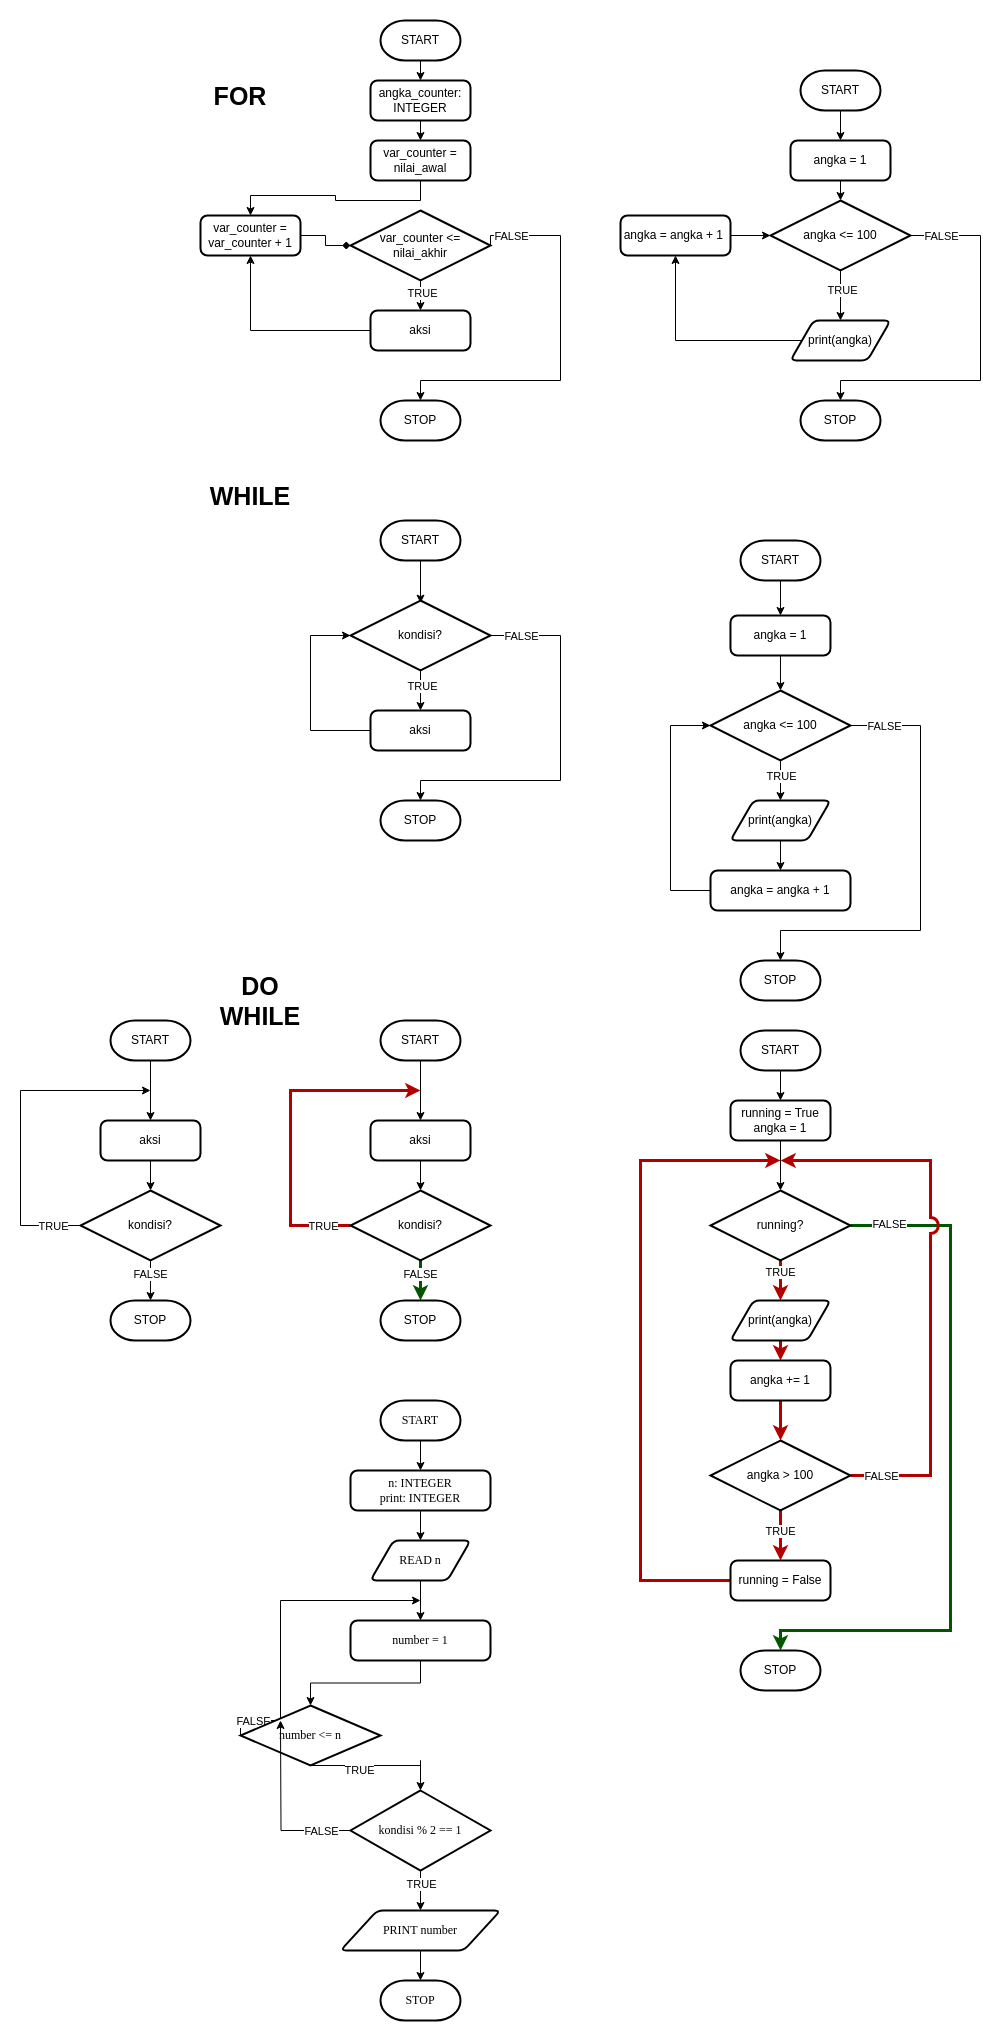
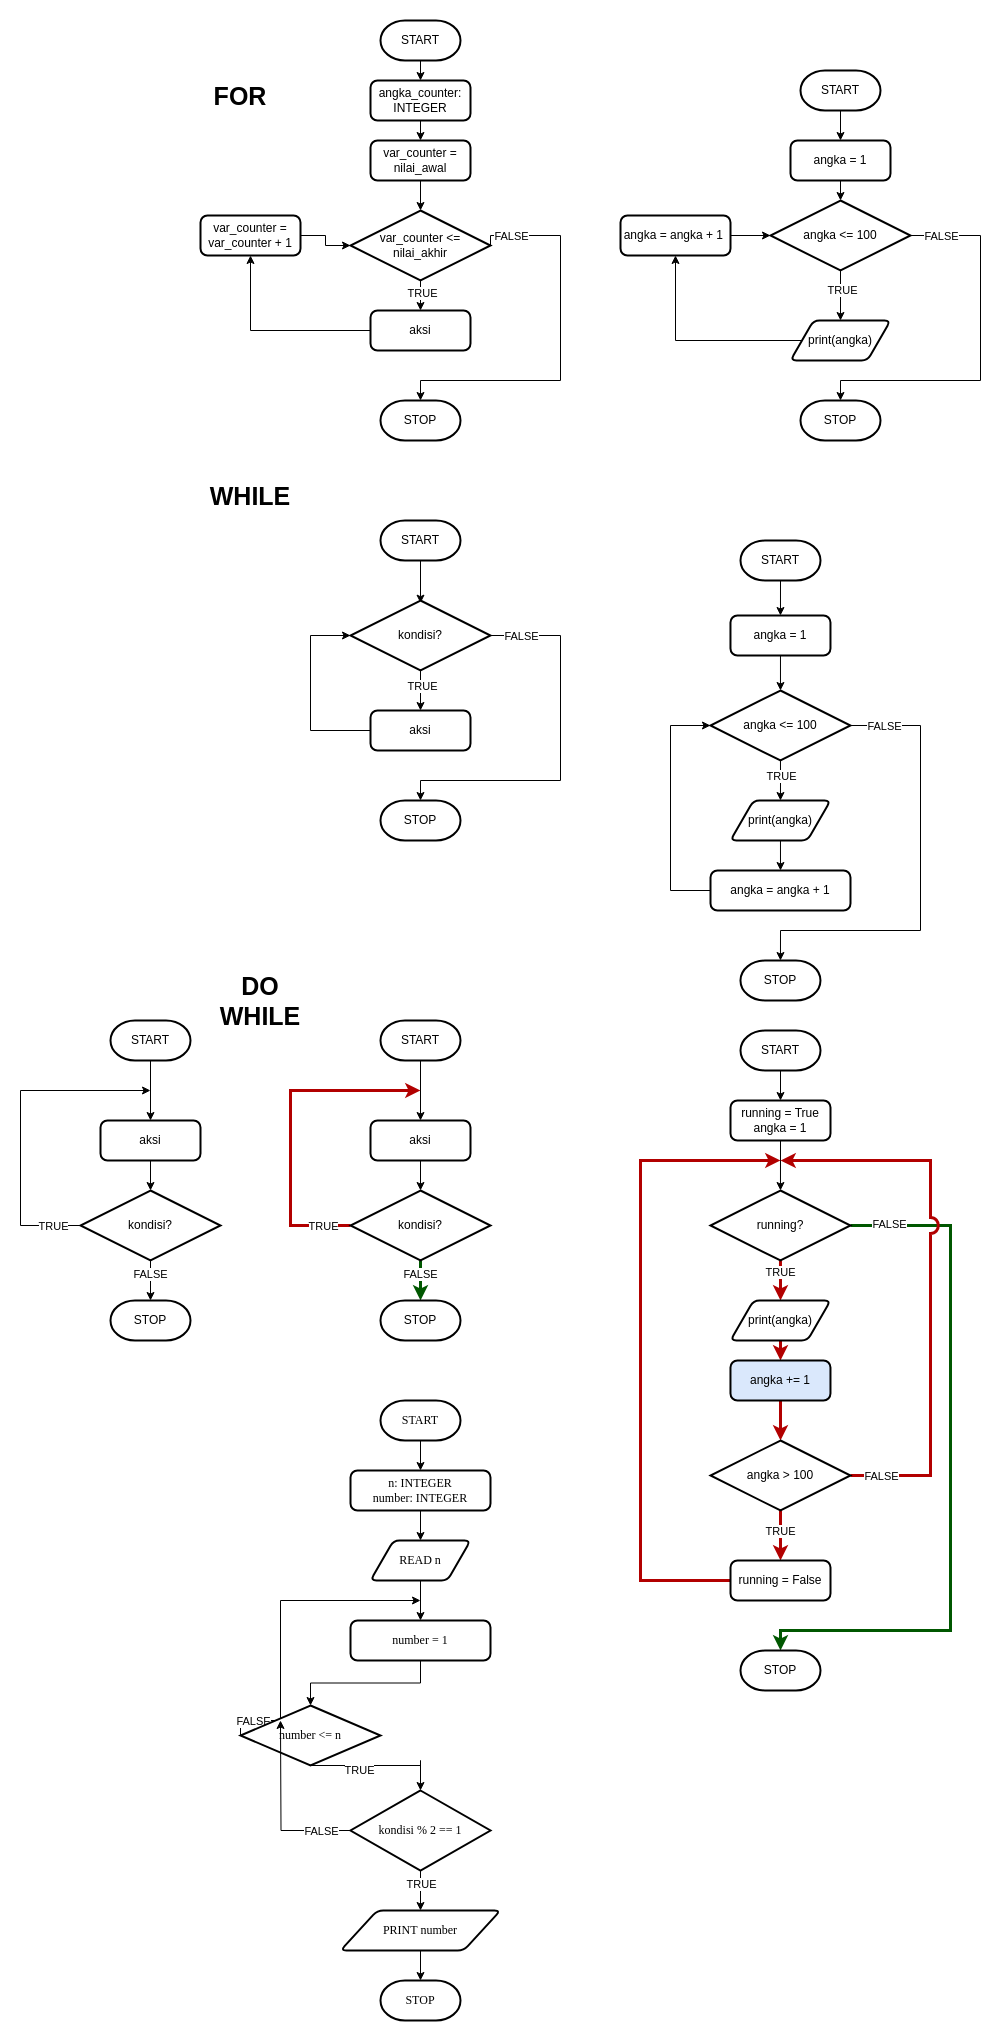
edge "var_counter = nilai_awal" -> "var_counter = var_counter + 1": now "var_counter = nilai_awal" -> "var_counter <= nilai_akhir"
edge "var_counter = var_counter + 1" -> "var_counter <= nilai_akhir": arrowhead diamond -> classic
node "angka += 1": fillcolor #ffffff -> #dae8fc
node "n: INTEGER print: INTEGER": label "n: INTEGER print: INTEGER" -> "n: INTEGER number: INTEGER"
